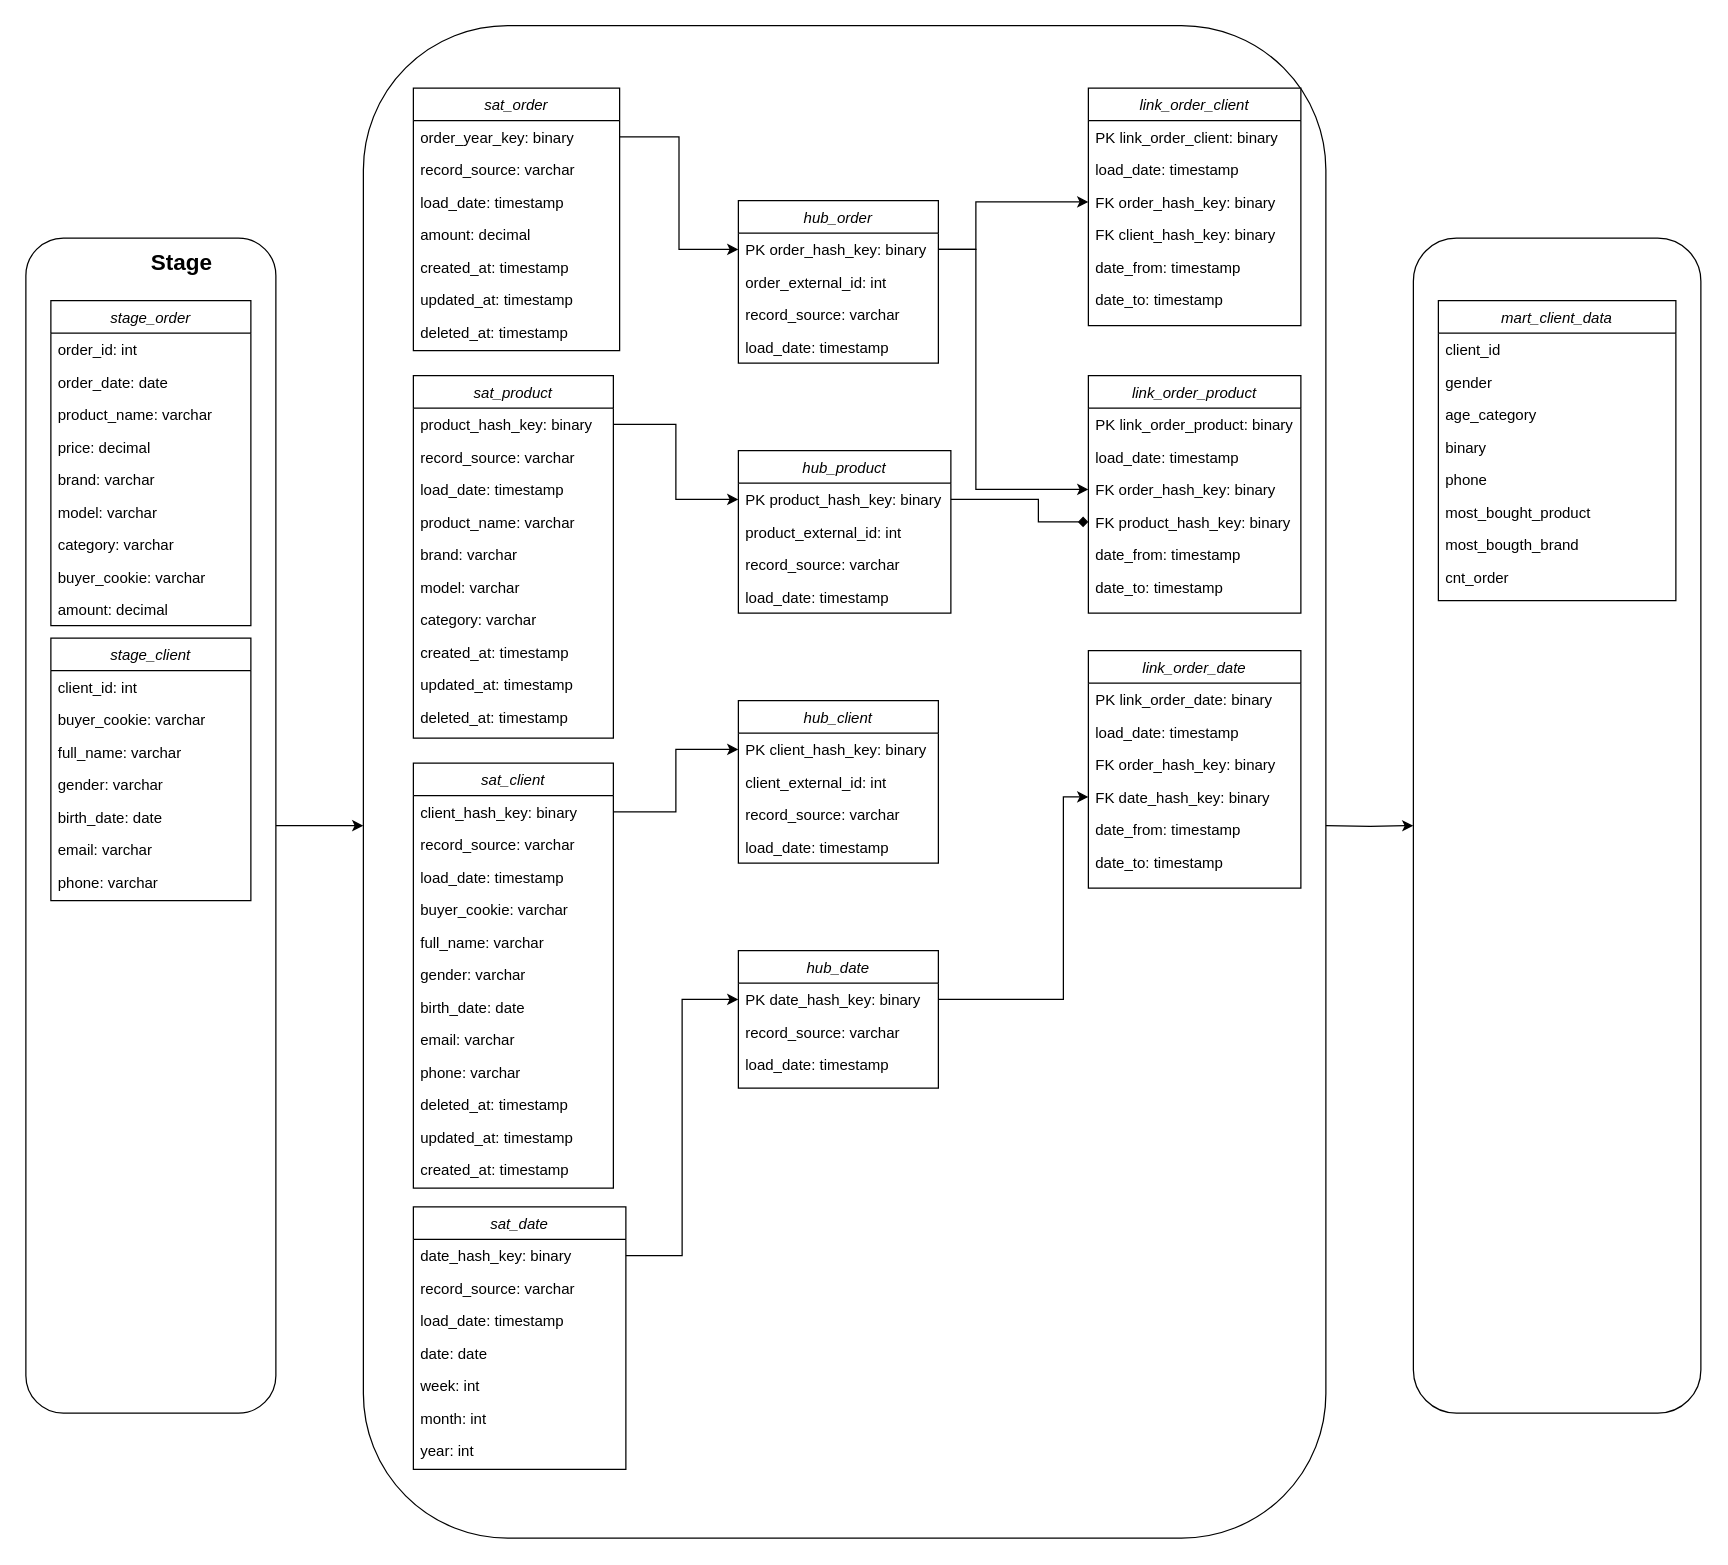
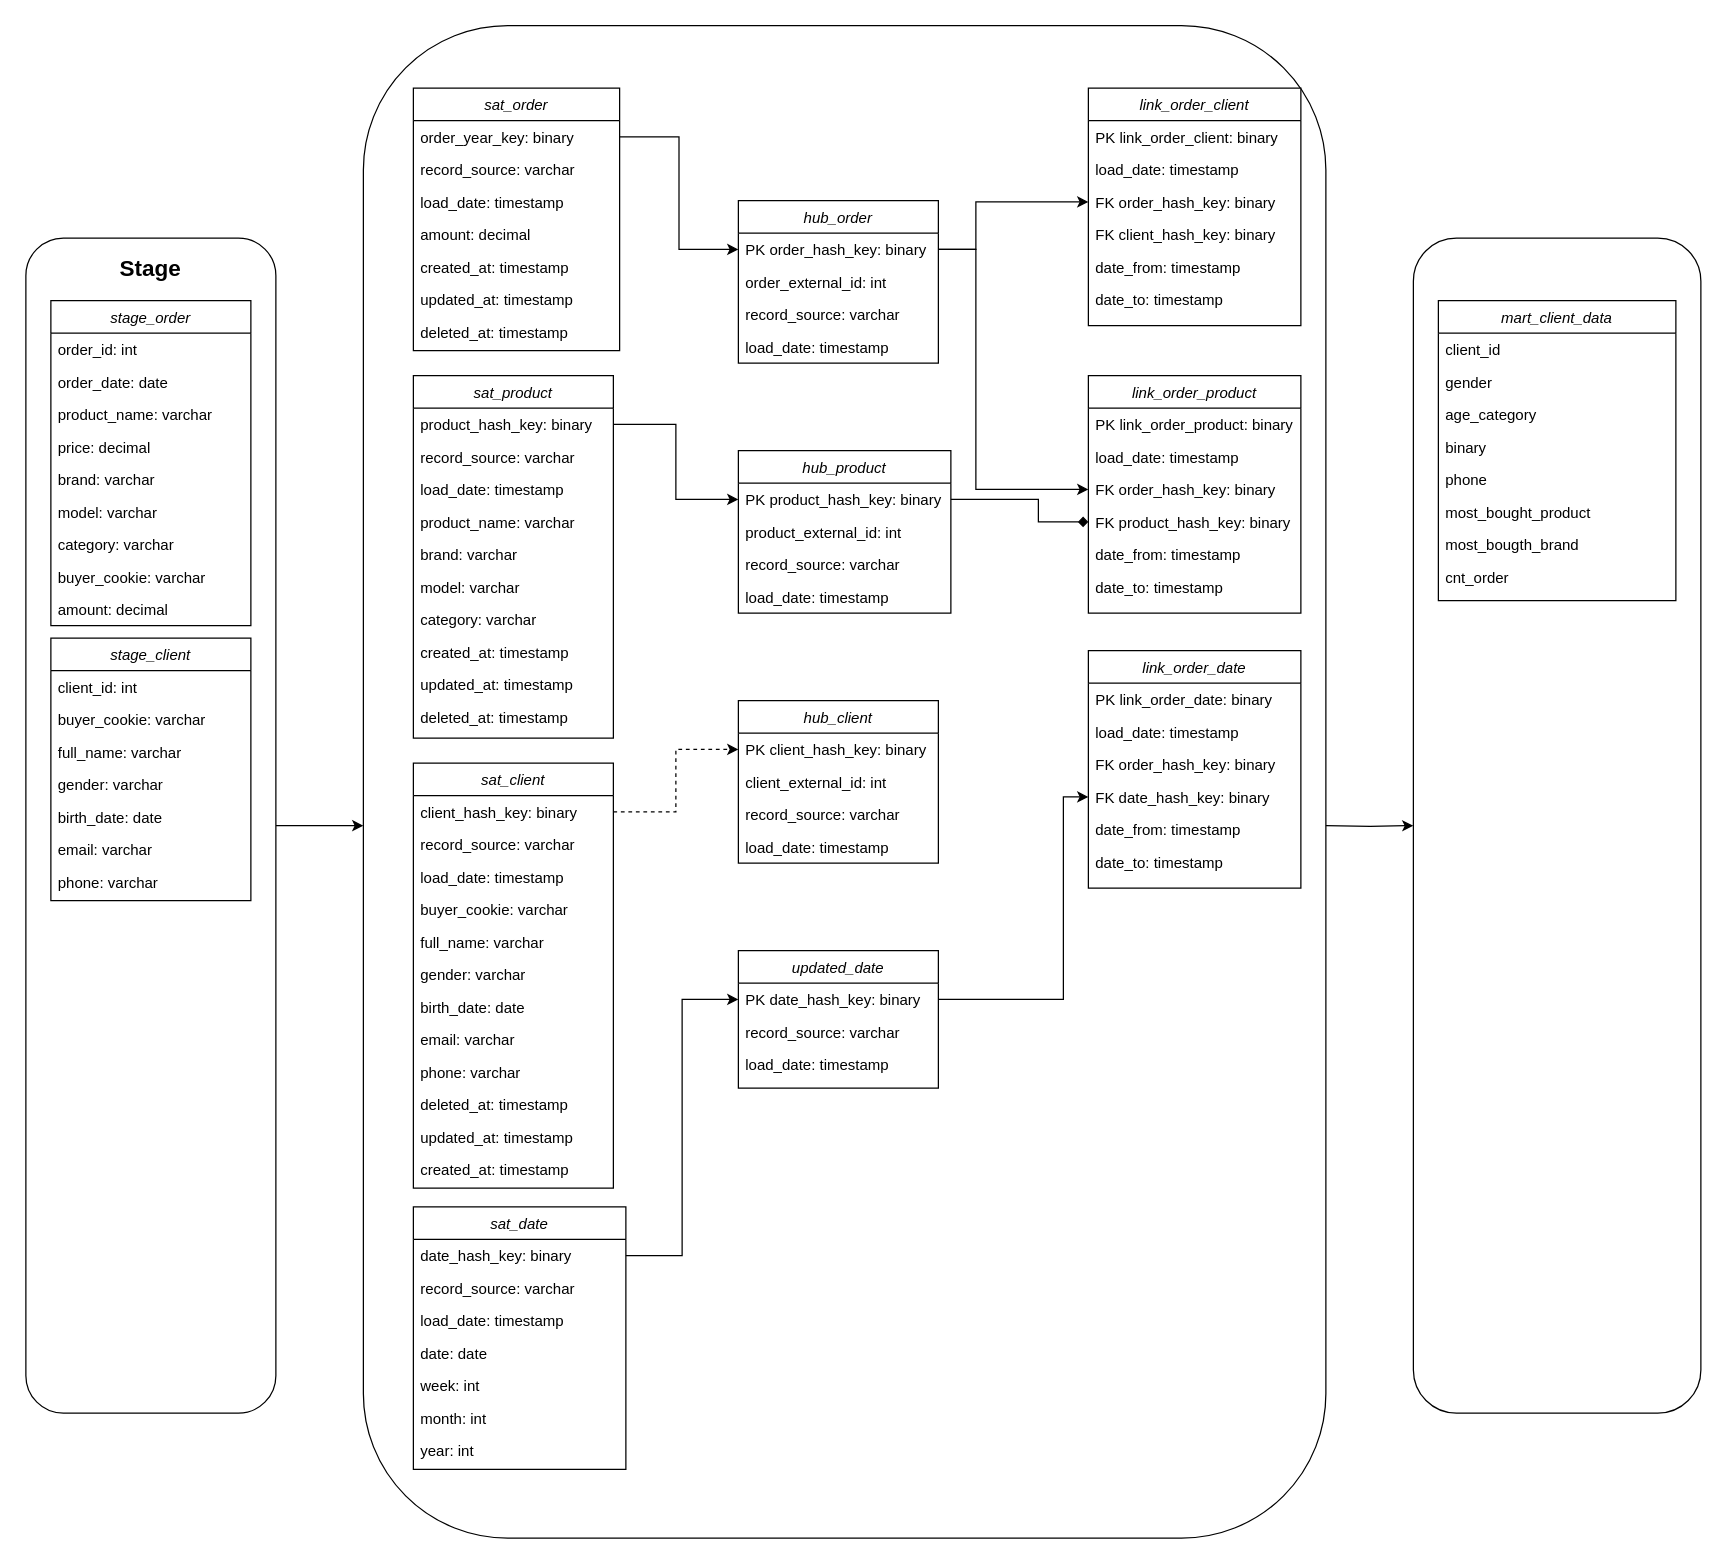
node "Stage": moved (182, 263) -> (151, 269)
edge "client_hash_key: binary" -> "PK client_hash_key: binary": style solid -> dashed
node "hub_date": label "hub_date" -> "updated_date"
